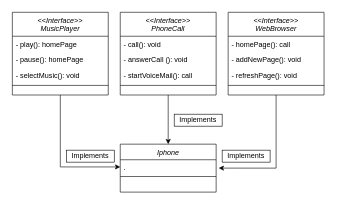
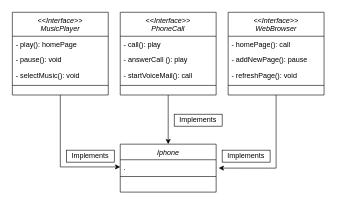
node "- call(): void": label "- call(): void" -> "- call(): play"
node "- pause(): homePage": label "- pause(): homePage" -> "- pause(): void"
node "- answerCall (): void": label "- answerCall (): void" -> "- answerCall (): play"
node "- addNewPage(): void": label "- addNewPage(): void" -> "- addNewPage(): pause"
